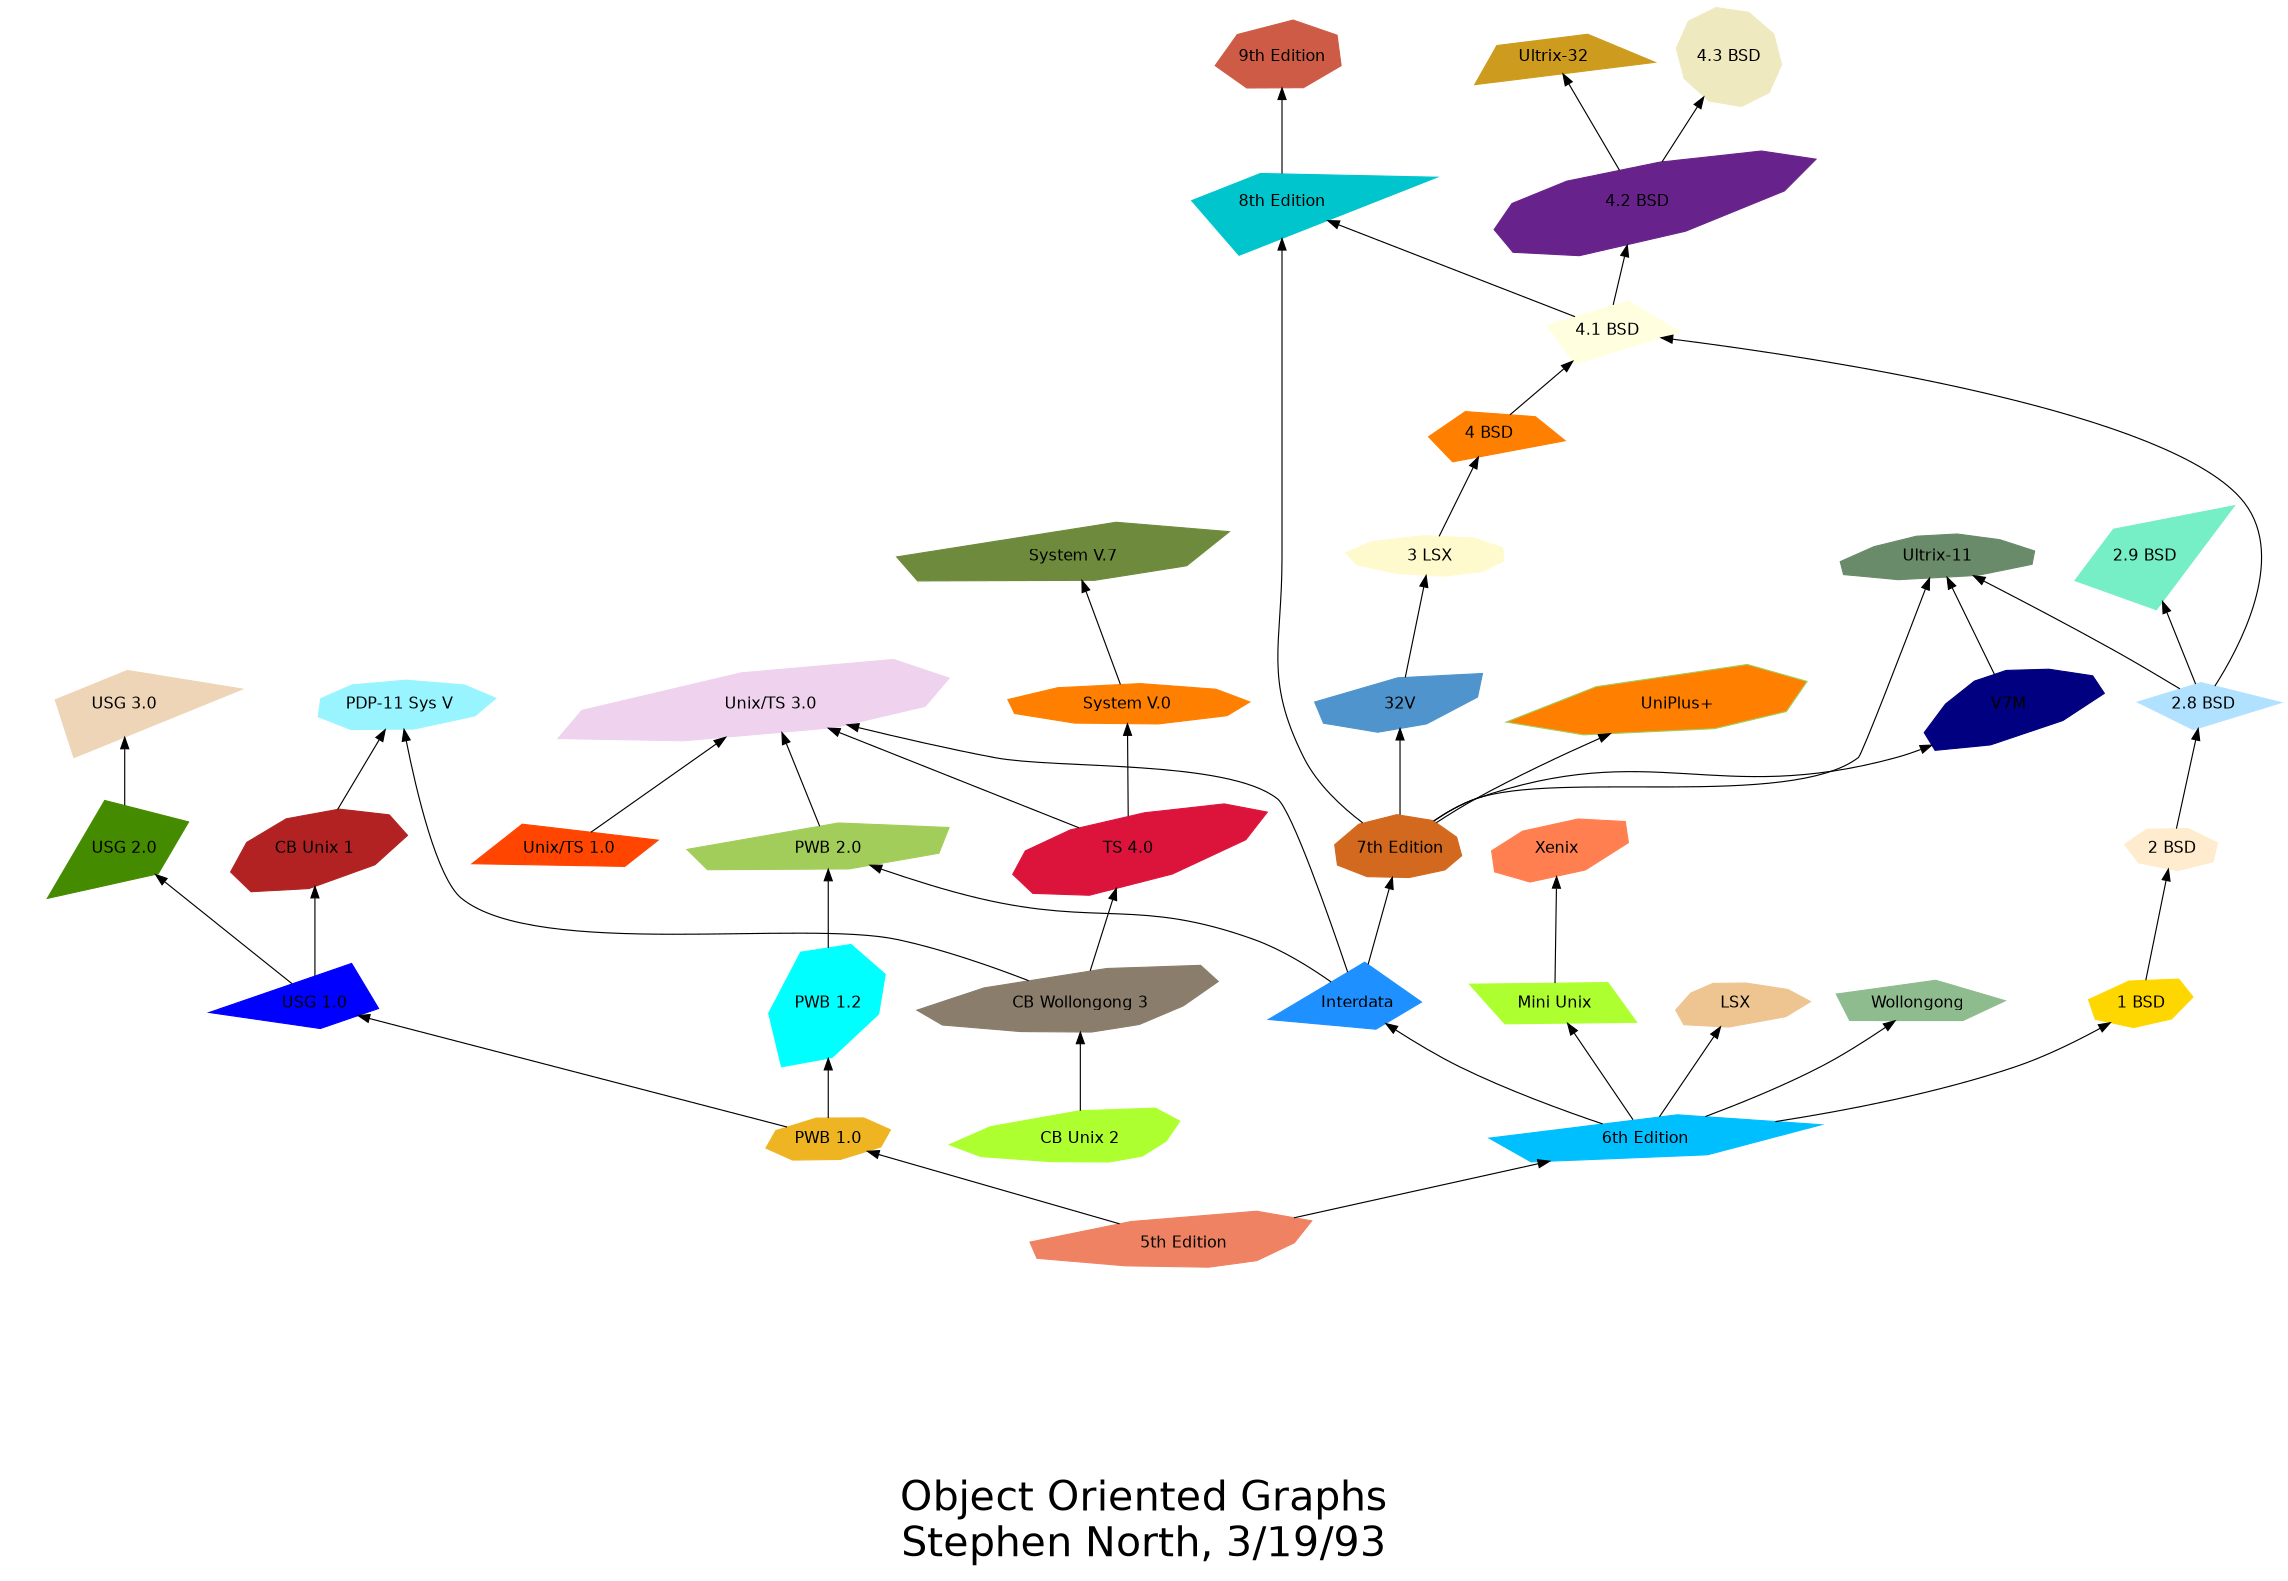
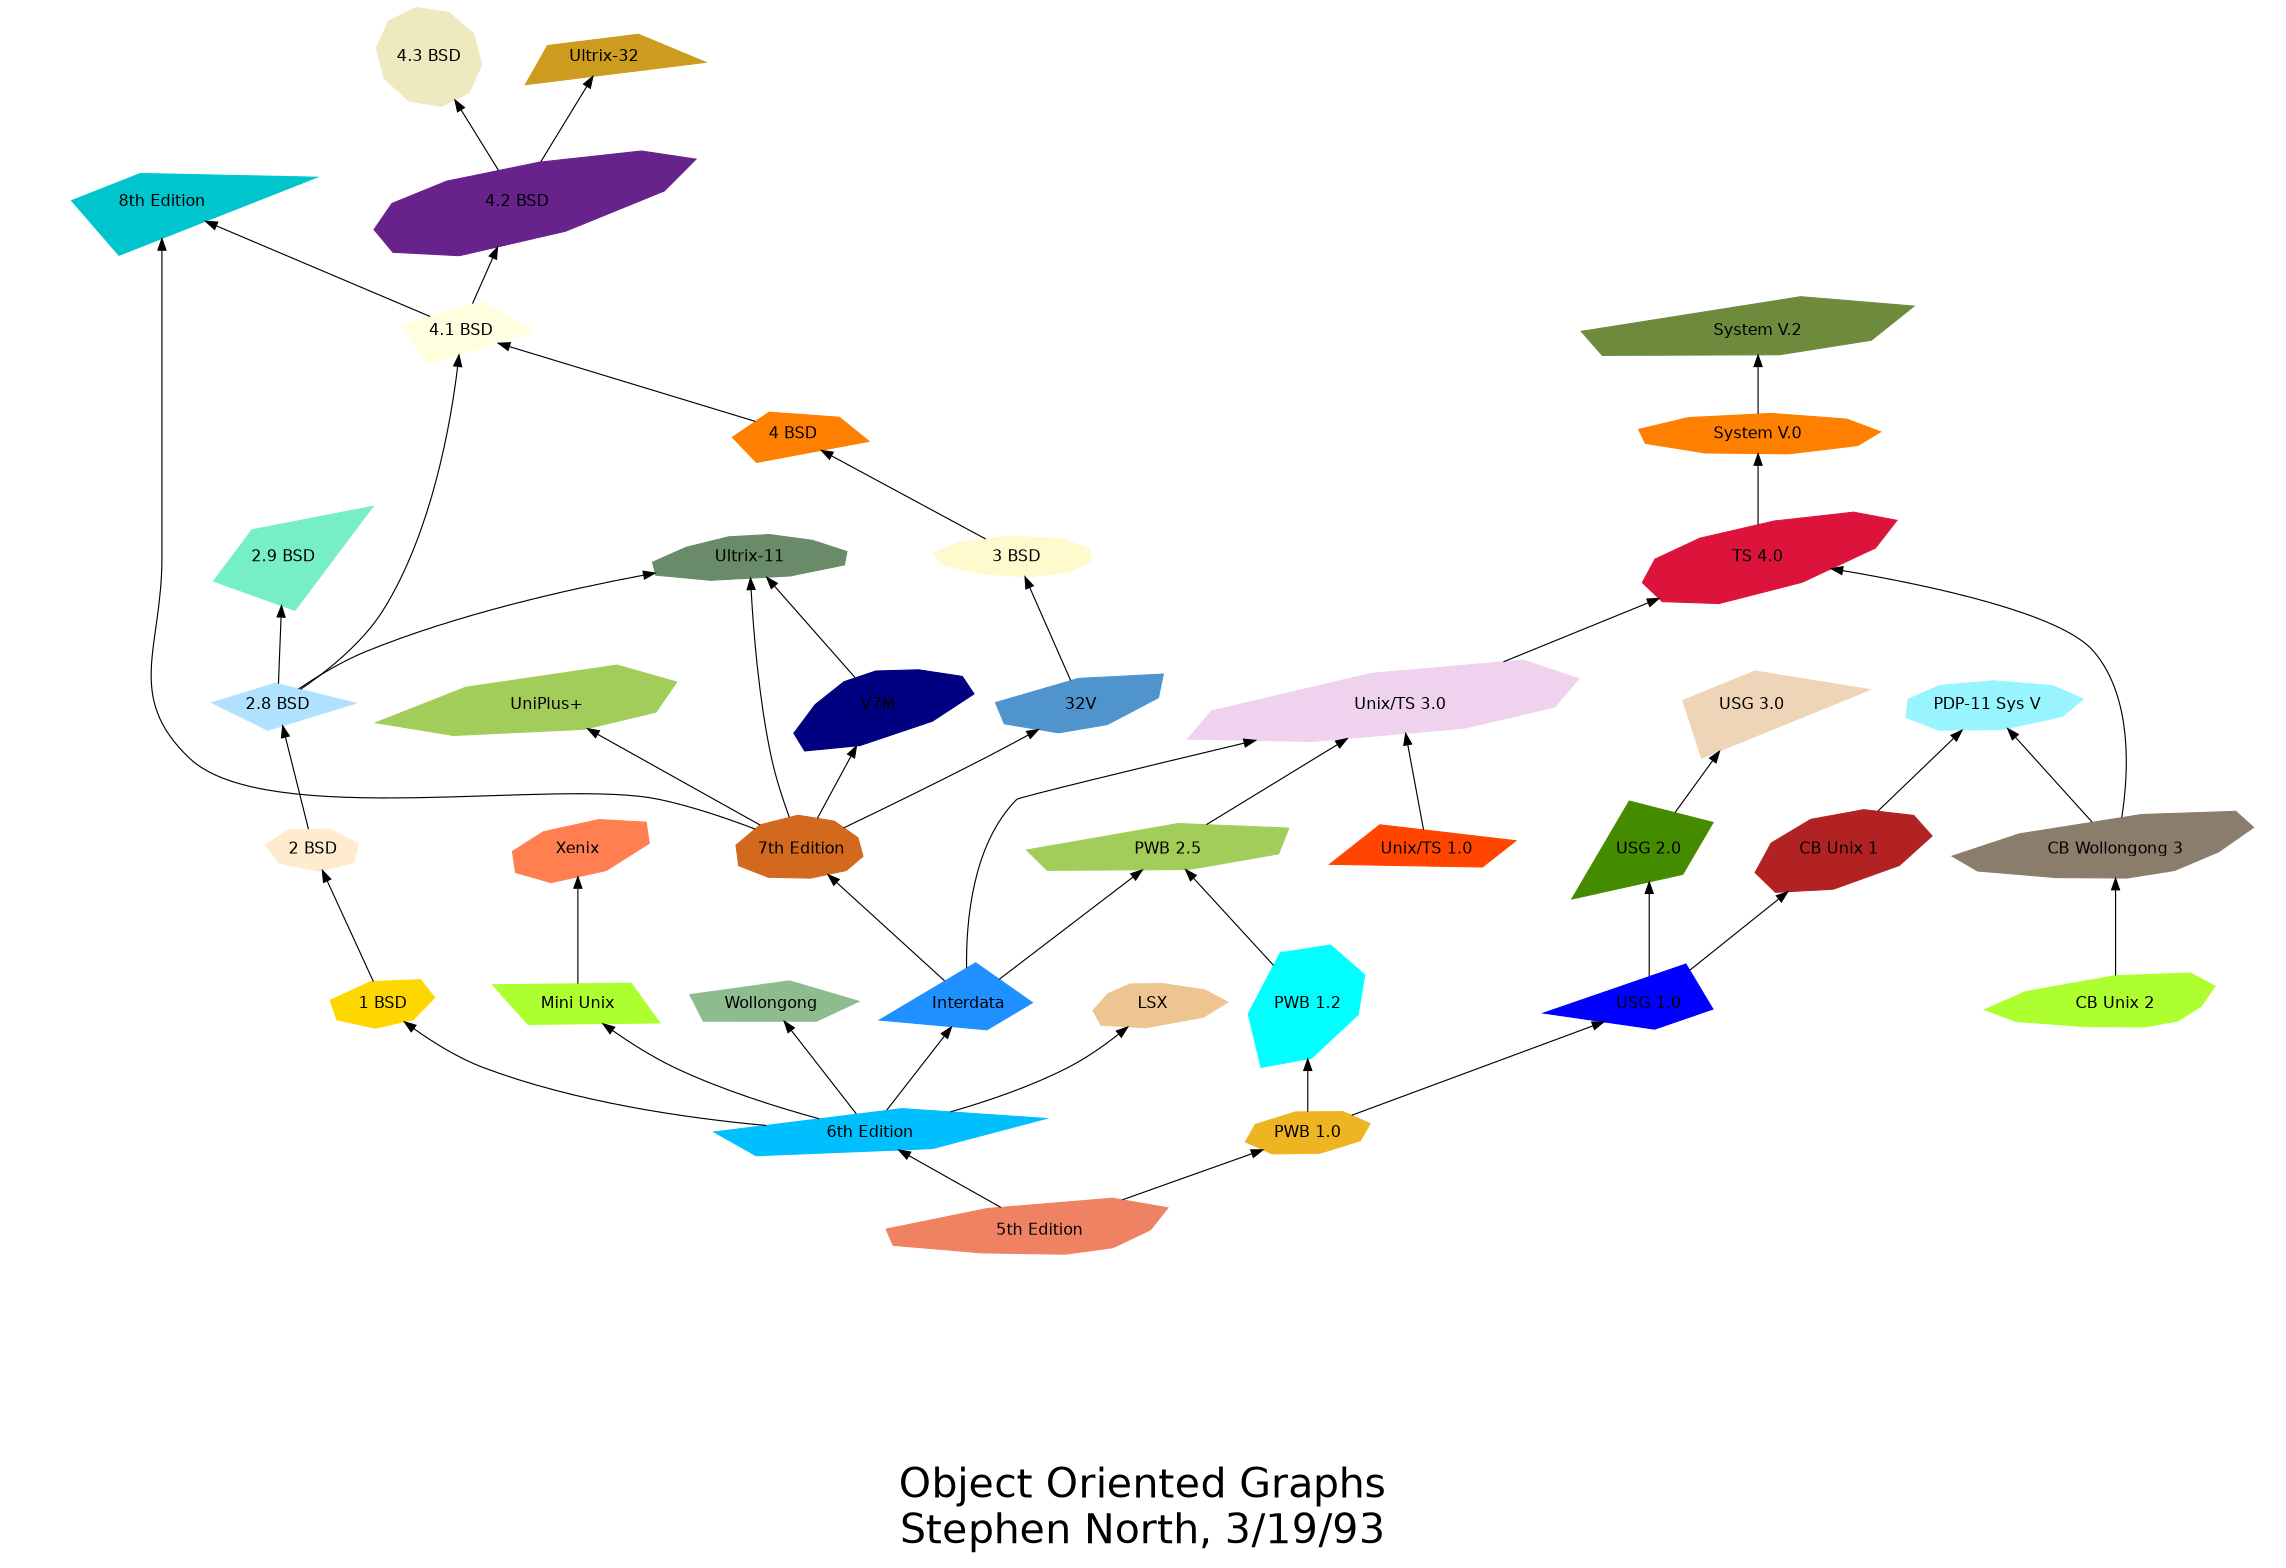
node "9th Edition": removed
node "System V.7": label "System V.7" -> "System V.2"
node "3 LSX": label "3 LSX" -> "3 BSD"
node "UniPlus+": fillcolor darkorange1 -> darkolivegreen3
edge "TS 4.0" -> "Unix/TS 3.0": reversed
node "PWB 2.0": label "PWB 2.0" -> "PWB 2.5"
